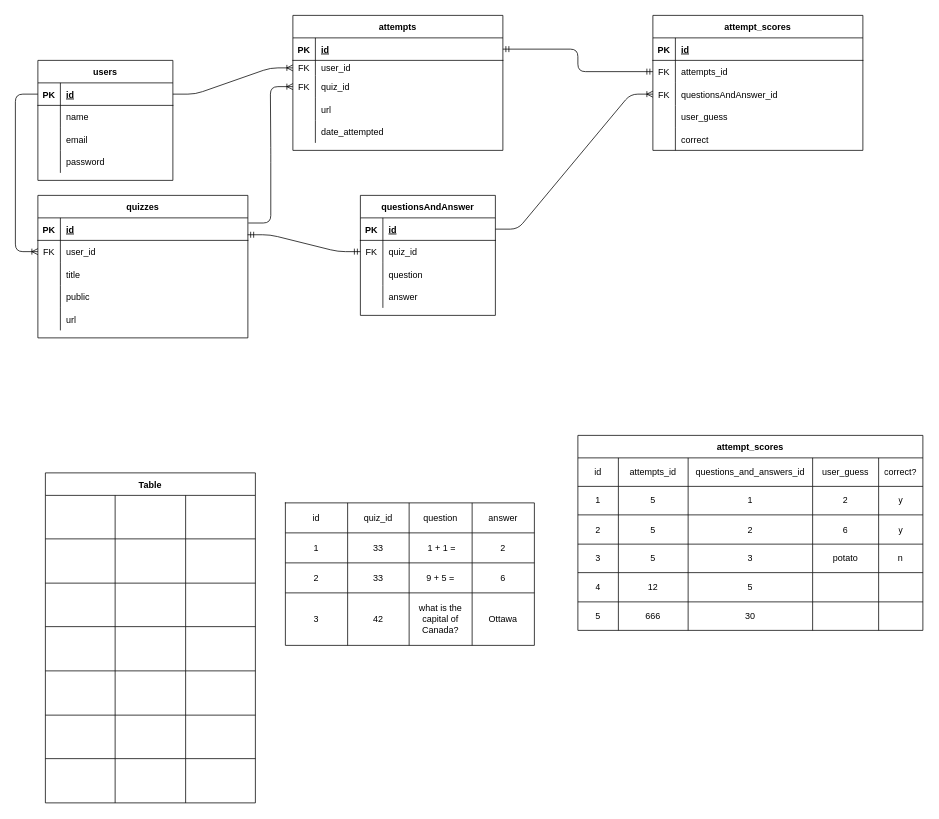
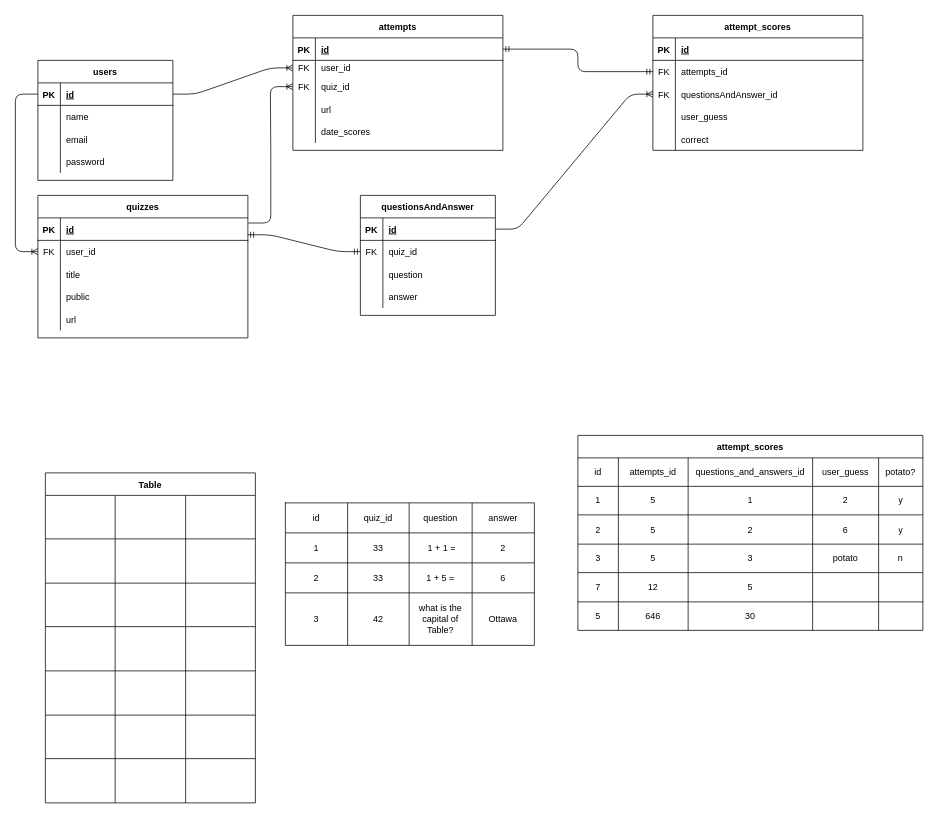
node "date_attempted": label "date_attempted" -> "date_scores"
node "correct?": label "correct?" -> "potato?"
node "9 + 5 =": label "9 + 5 =" -> "1 + 5 ="
node "4": label "4" -> "7"
node "666": label "666" -> "646"
node "what is the capital of Canada?": label "what is the capital of Canada?" -> "what is the capital of Table?"
